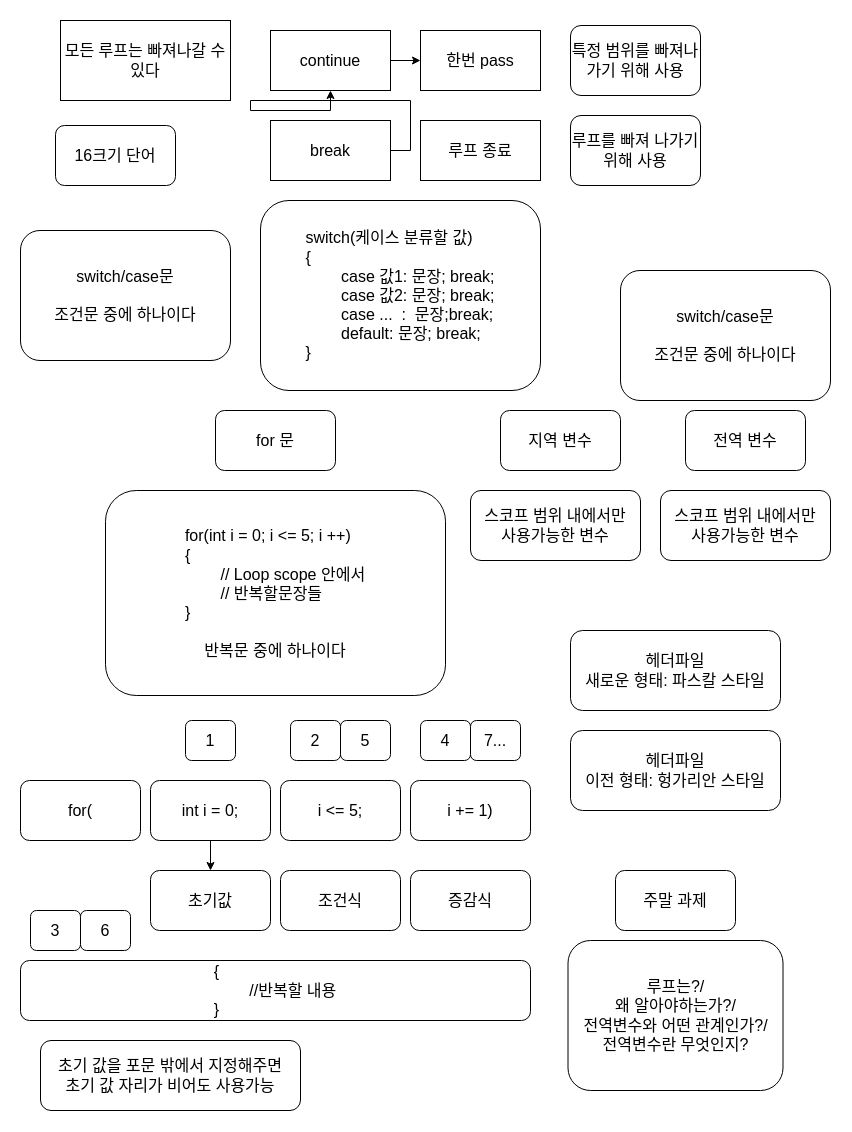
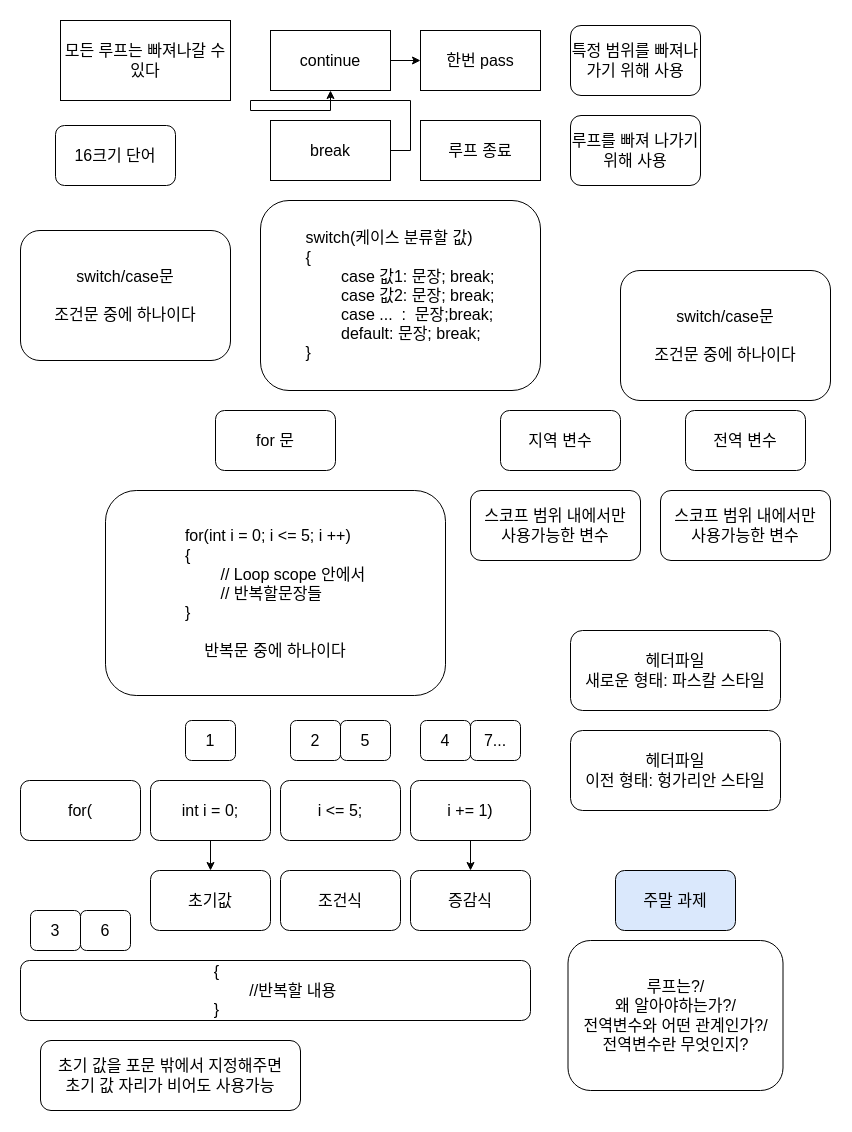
edge "i += 1)" -> "증감식": added
node "주말 과제": fillcolor #ffffff -> #dae8fc
